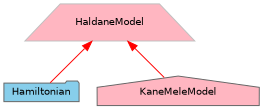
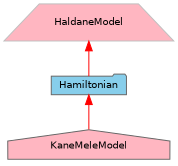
edge "KaneMeleModel" -> "HaldaneModel": now "KaneMeleModel" -> "Hamiltonian"
